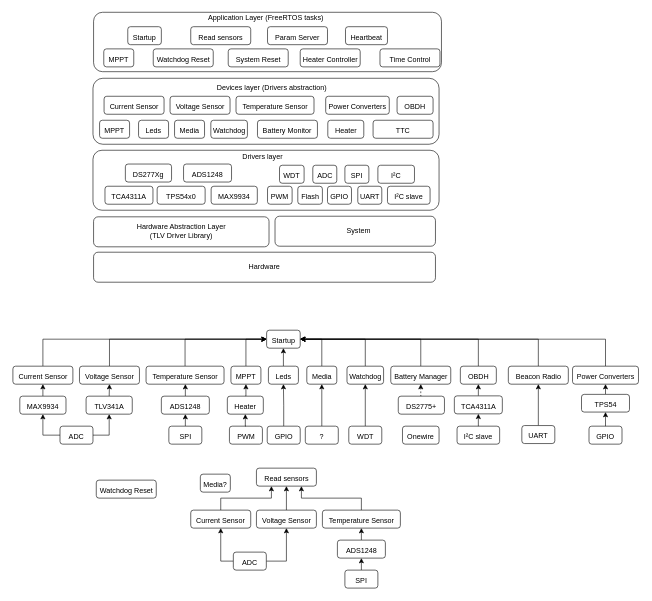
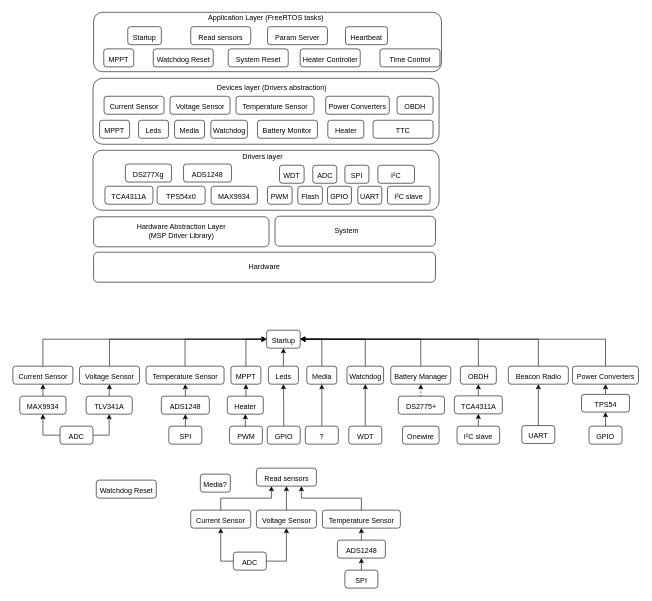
node "Hardware Abstraction Layer (TLV Driver Library)": label "Hardware Abstraction Layer (TLV Driver Library)" -> "Hardware Abstraction Layer (MSP Driver Library)"
node "System": moved (358, 231) -> (346, 231)
